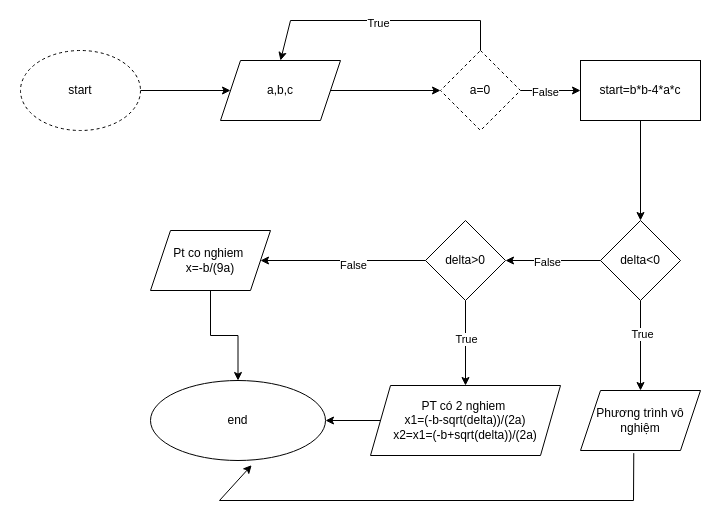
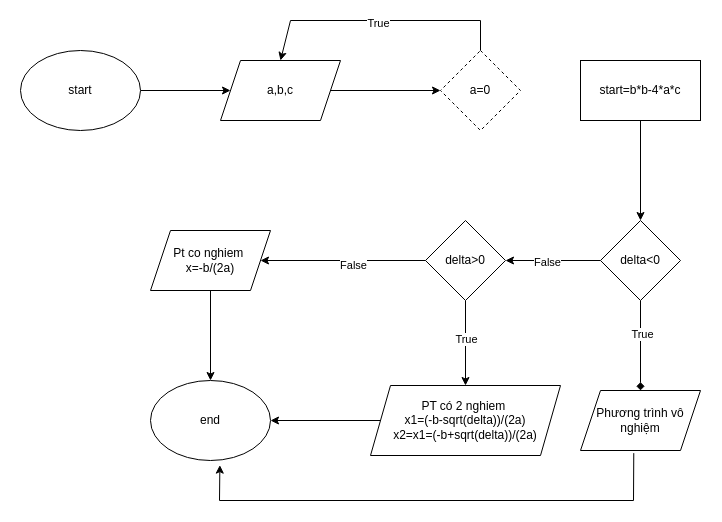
node "start": style dashed -> solid
edge "a=0" -> "start=b*b-4*a*c": removed, label "False"
node "Pt co nghiem x=-b/(9a)": label "Pt co nghiem x=-b/(9a)" -> "Pt co nghiem x=-b/(2a)"
edge "delta<0" -> "Phương trình vô nghiệm": arrowhead classic -> diamond
node "end": size 175x80 -> 120x80
